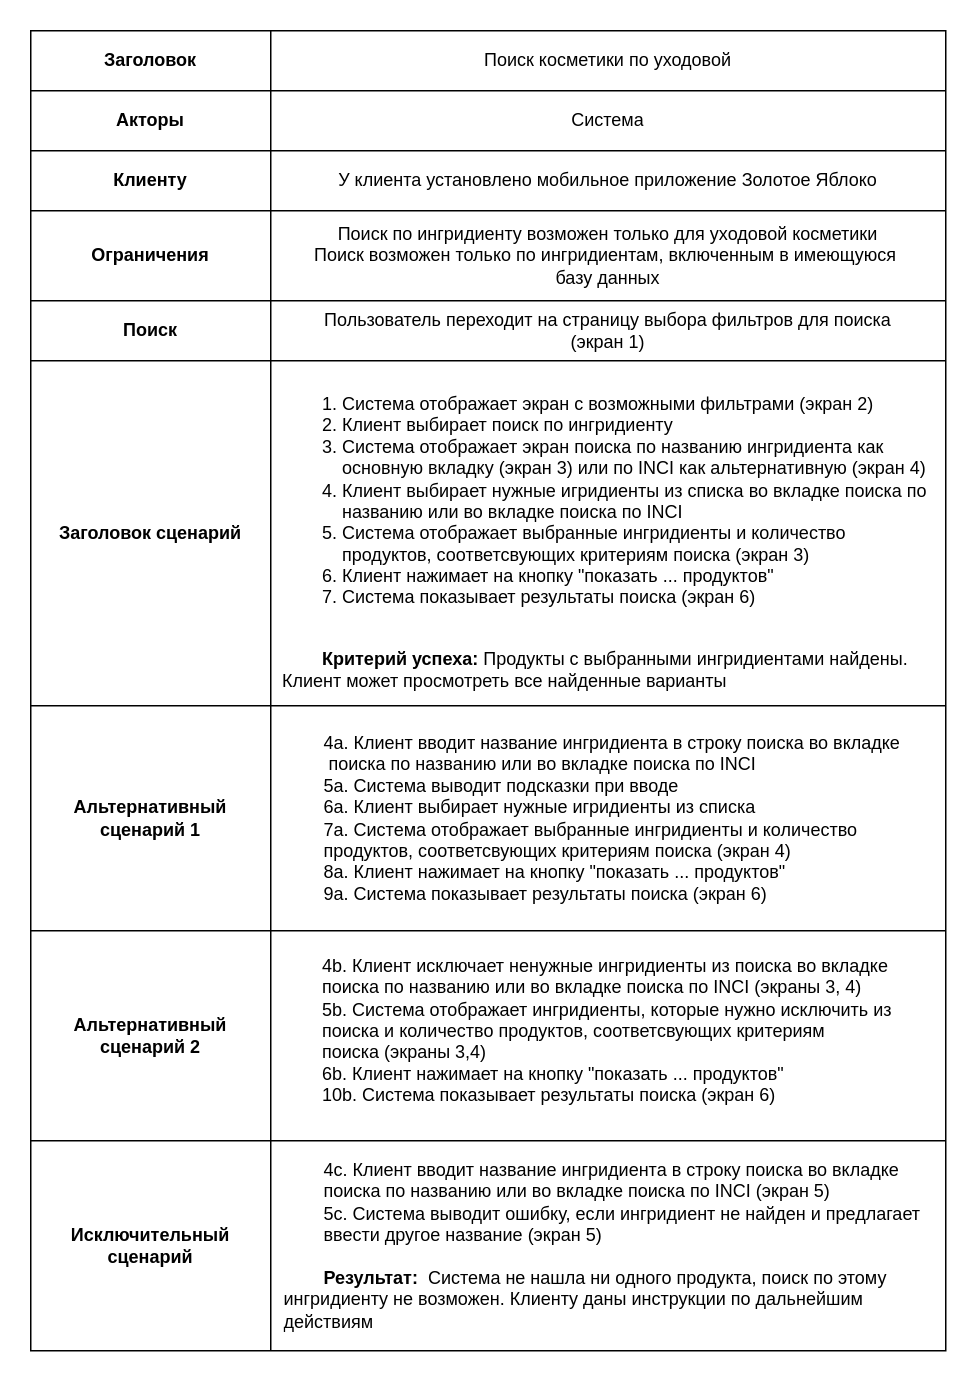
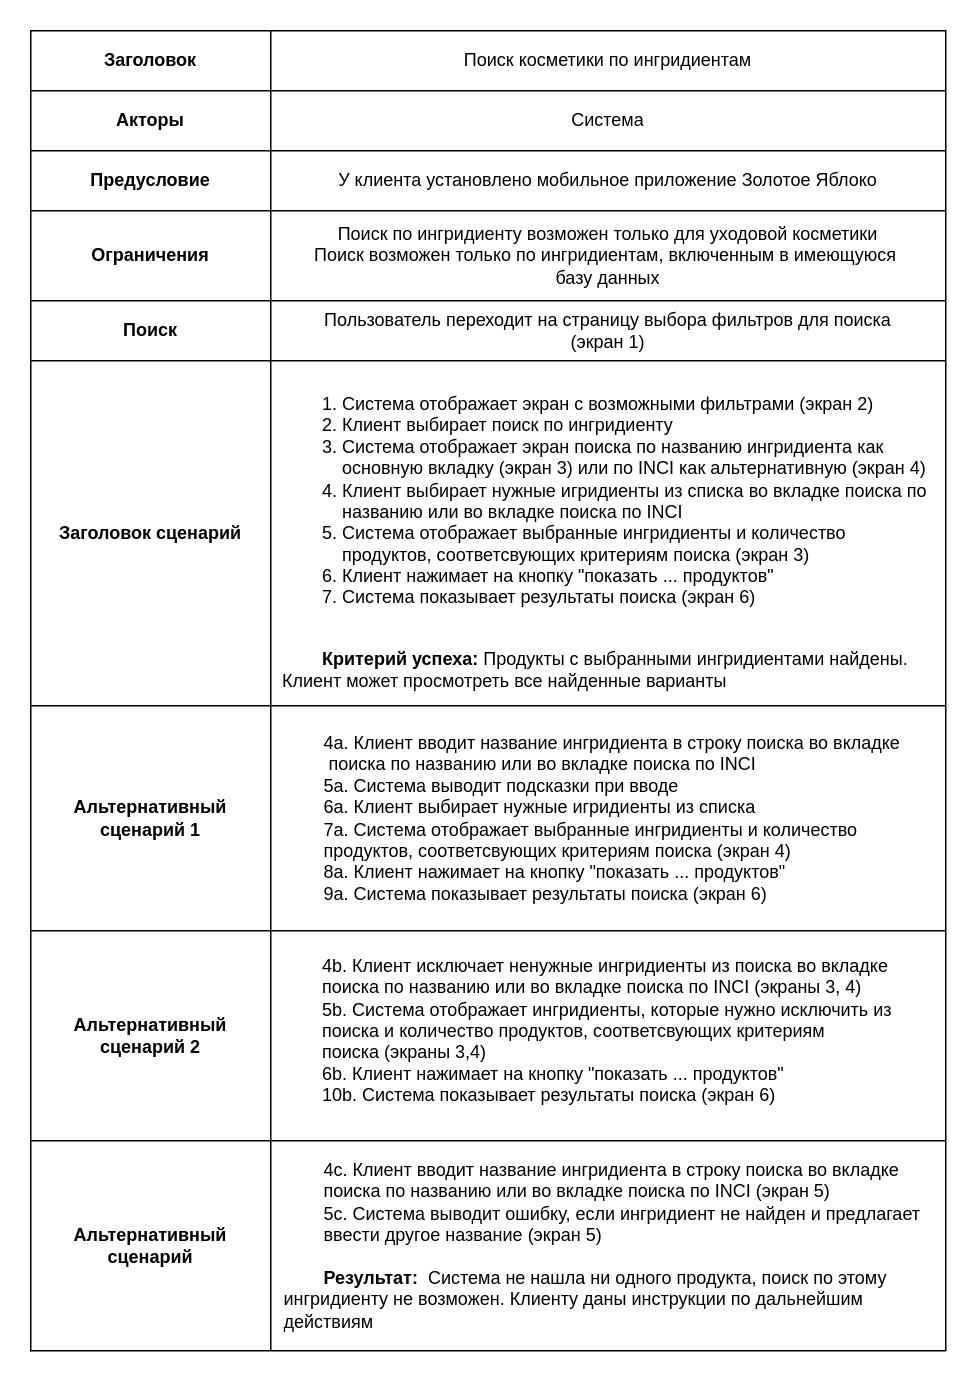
node "Поиск косметики по уходовой": label "Поиск косметики по уходовой" -> "Поиск косметики по ингридиентам"
node "Клиенту": label "Клиенту" -> "Предусловие"
node "Исключительный сценарий": label "Исключительный сценарий" -> "Альтернативный сценарий"
